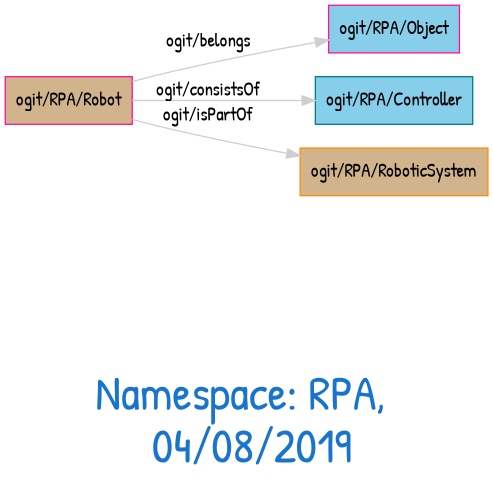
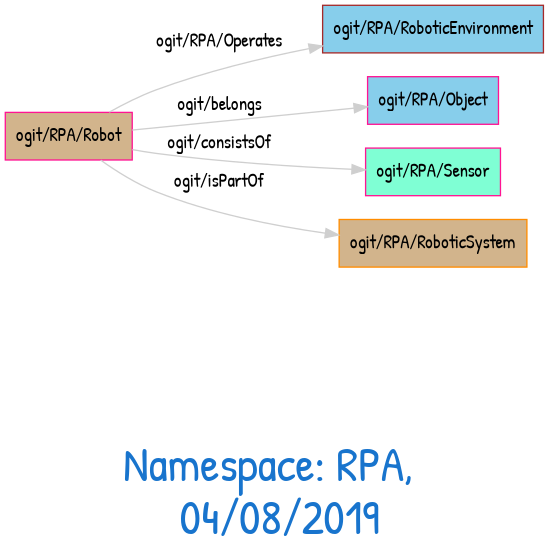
node "ogit/RPA/RoboticEnvironment": added
node "ogit/RPA/Controller": removed
node "ogit/RPA/Sensor": added
